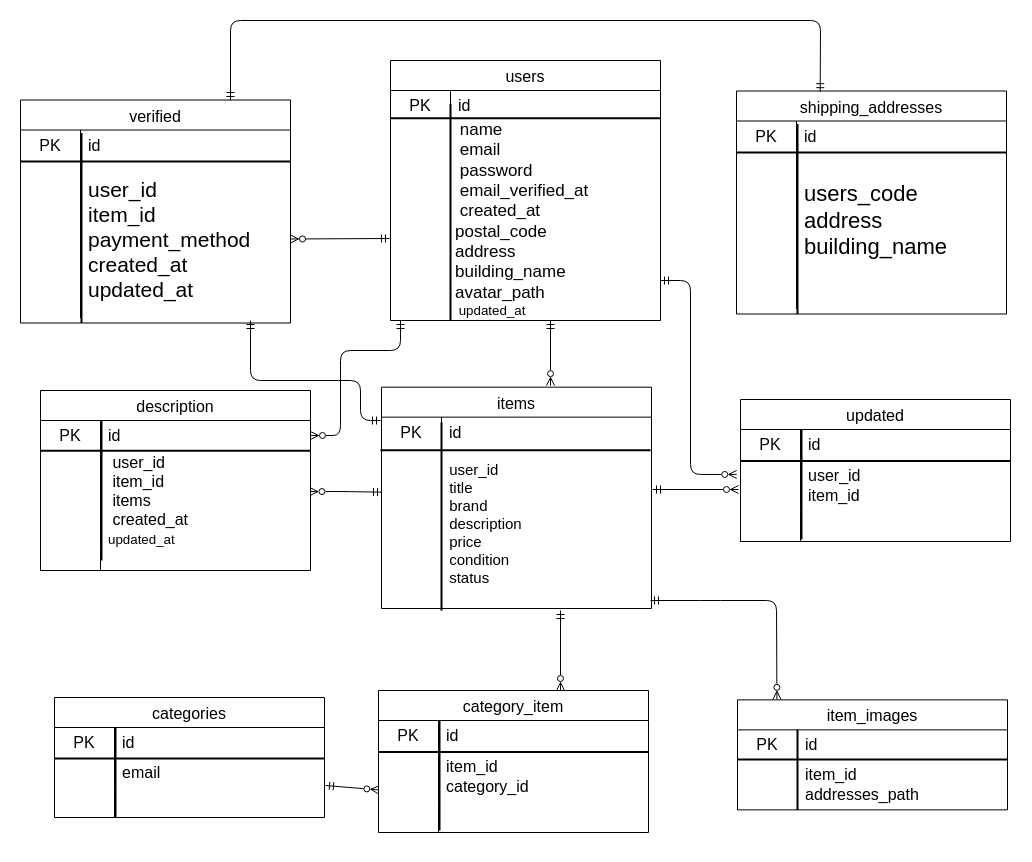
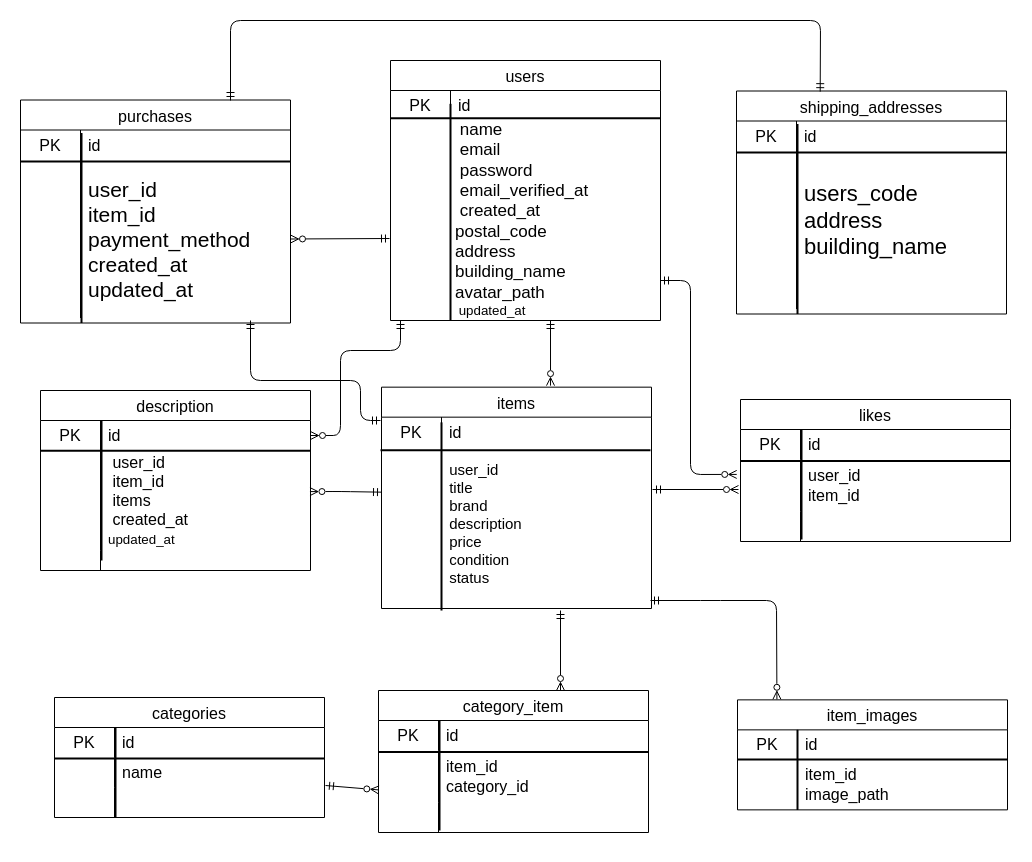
node "verified": label "verified" -> "purchases"
node "updated": label "updated" -> "likes"
node "email": label "email" -> "name"
node "item_id addresses_path": label "item_id addresses_path" -> "item_id image_path"
